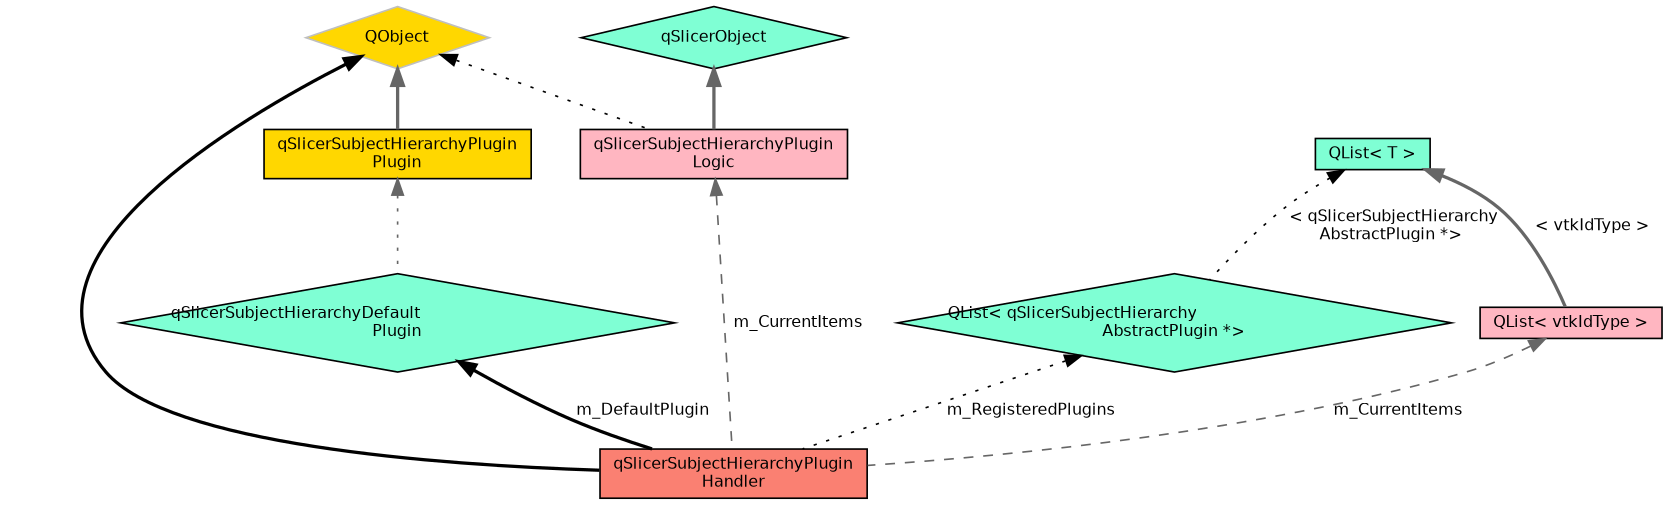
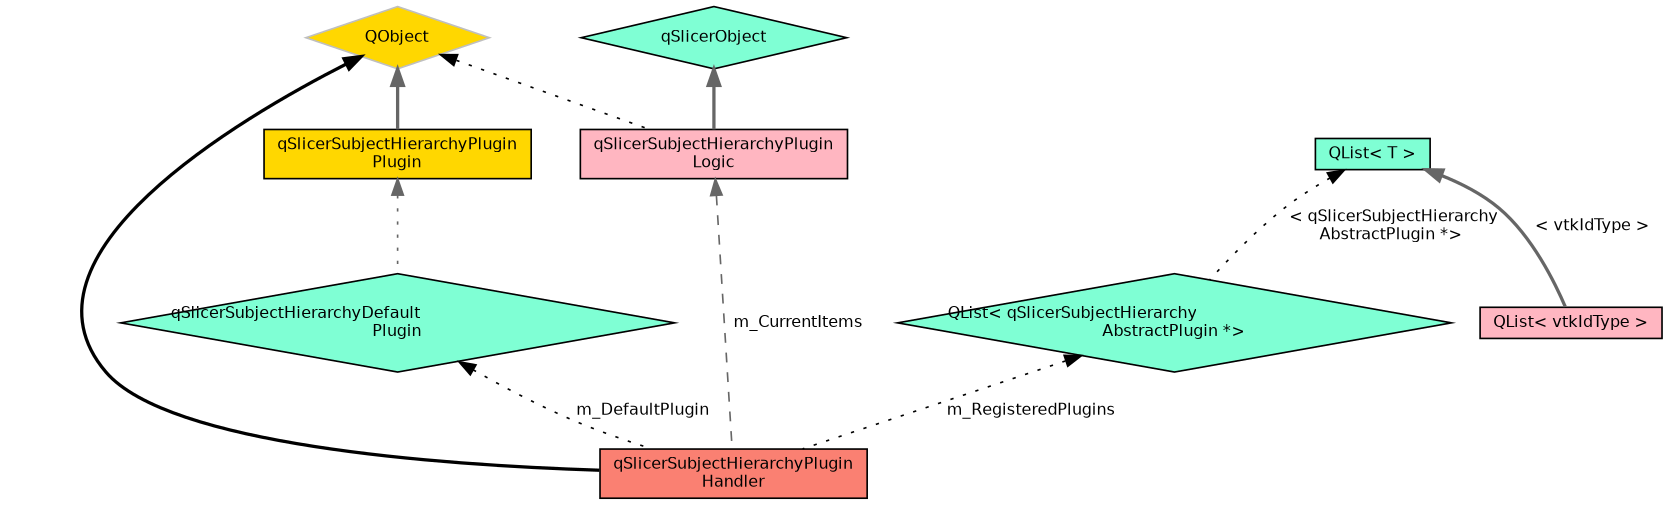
edge "qSlicerSubjectHierarchyPlugin Handler" -> "qSlicerSubjectHierarchyDefault Plugin": style bold -> dotted
edge "qSlicerSubjectHierarchyPlugin Handler" -> "QList< vtkIdType >": removed, label "m_CurrentItems"
